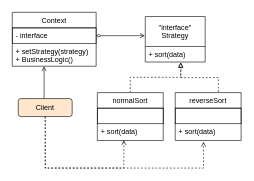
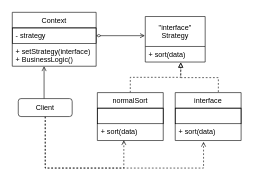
node "- interface": label "- interface" -> "- strategy"
node "+ setStrategy(strategy) + BusinessLogic()": label "+ setStrategy(strategy) + BusinessLogic()" -> "+ setStrategy(interface) + BusinessLogic()"
node "reverseSort": label "reverseSort" -> "interface"
node "Client": fillcolor #ffe6cc -> #ffffff
